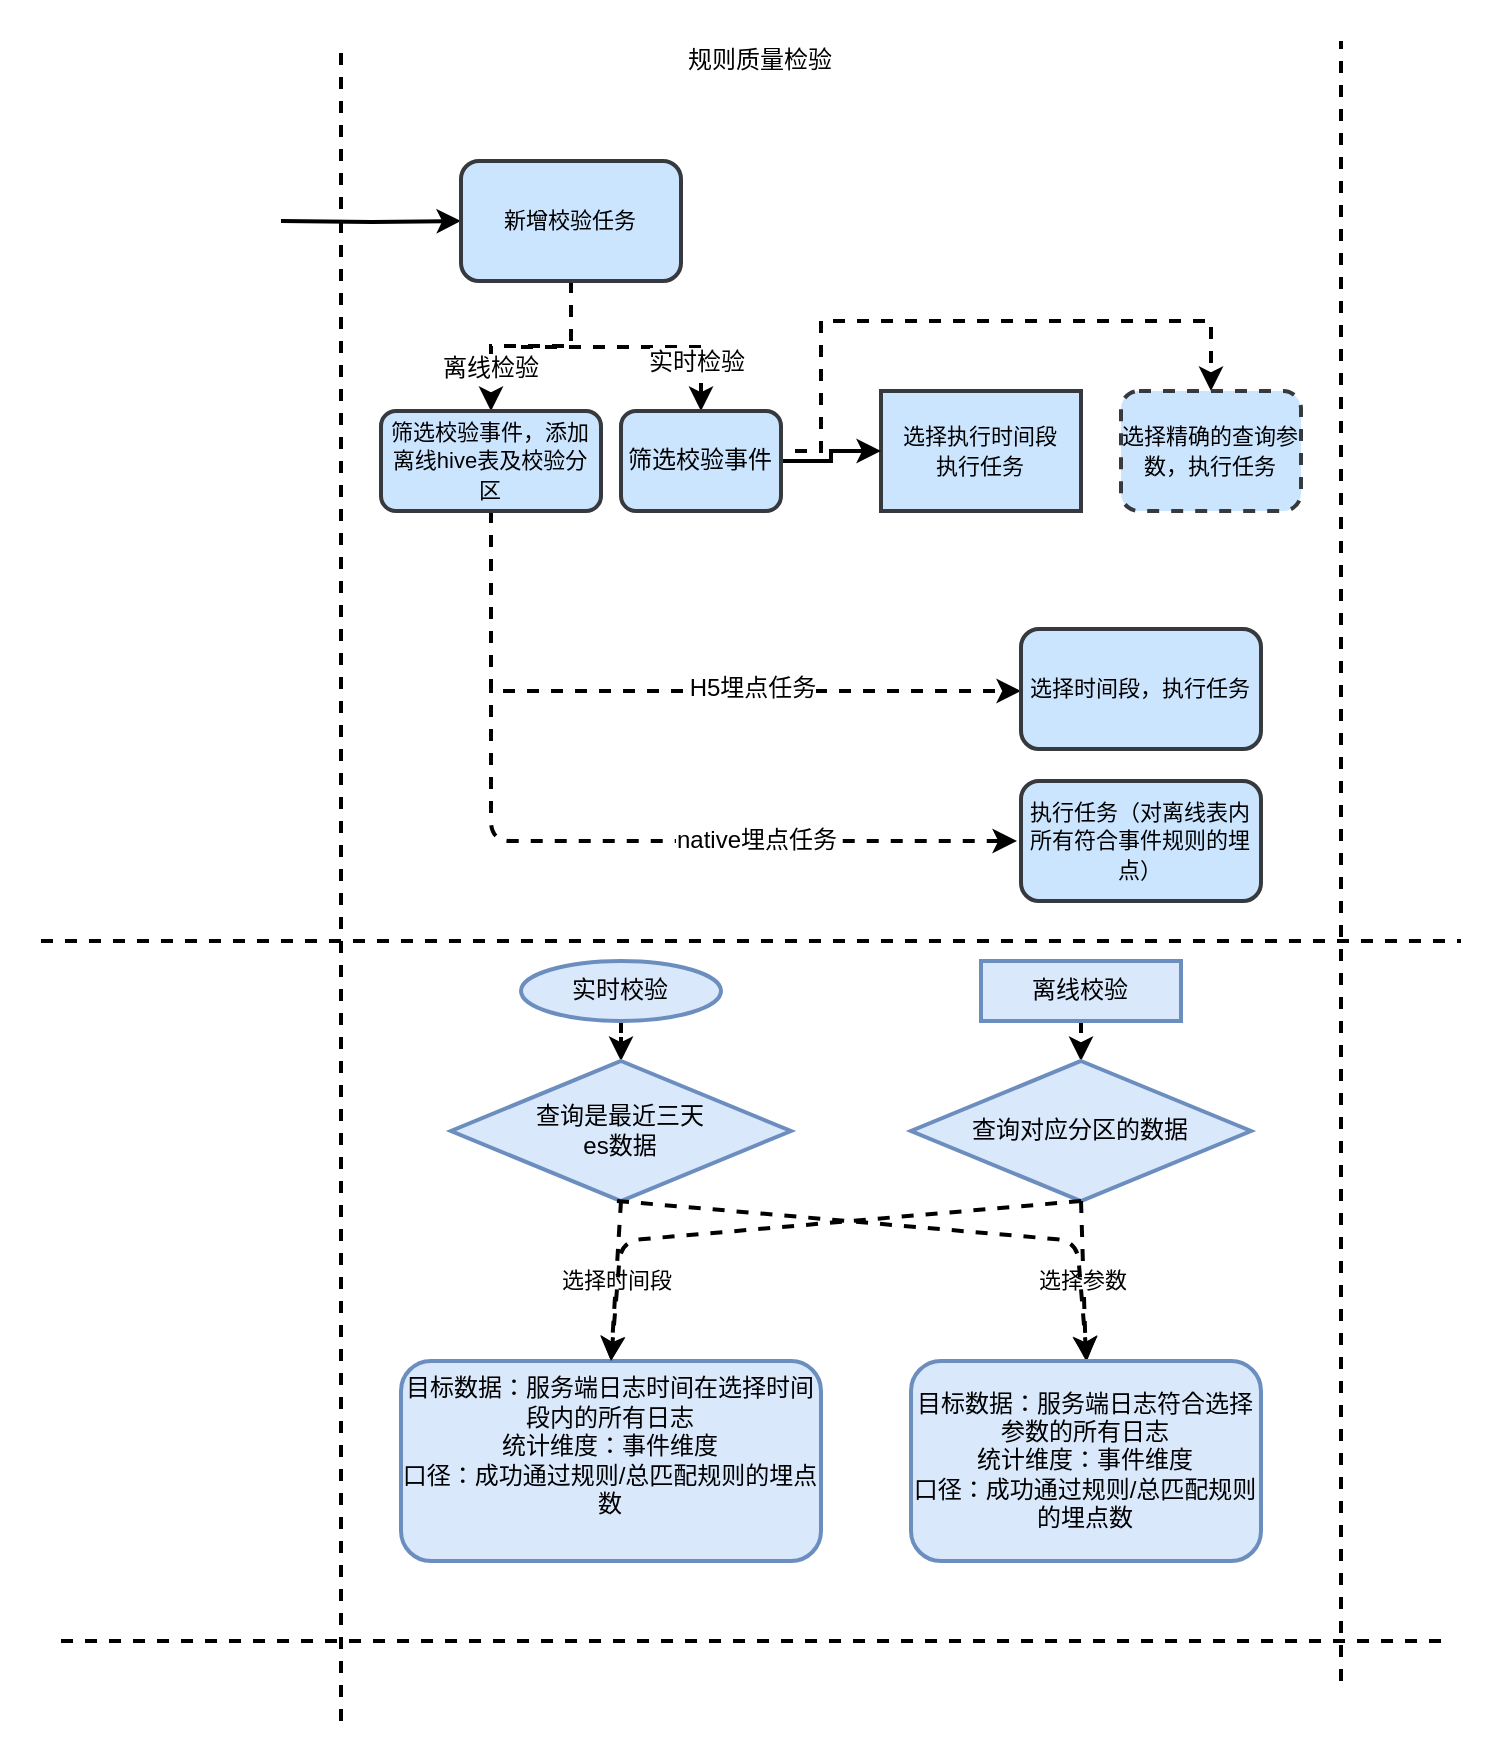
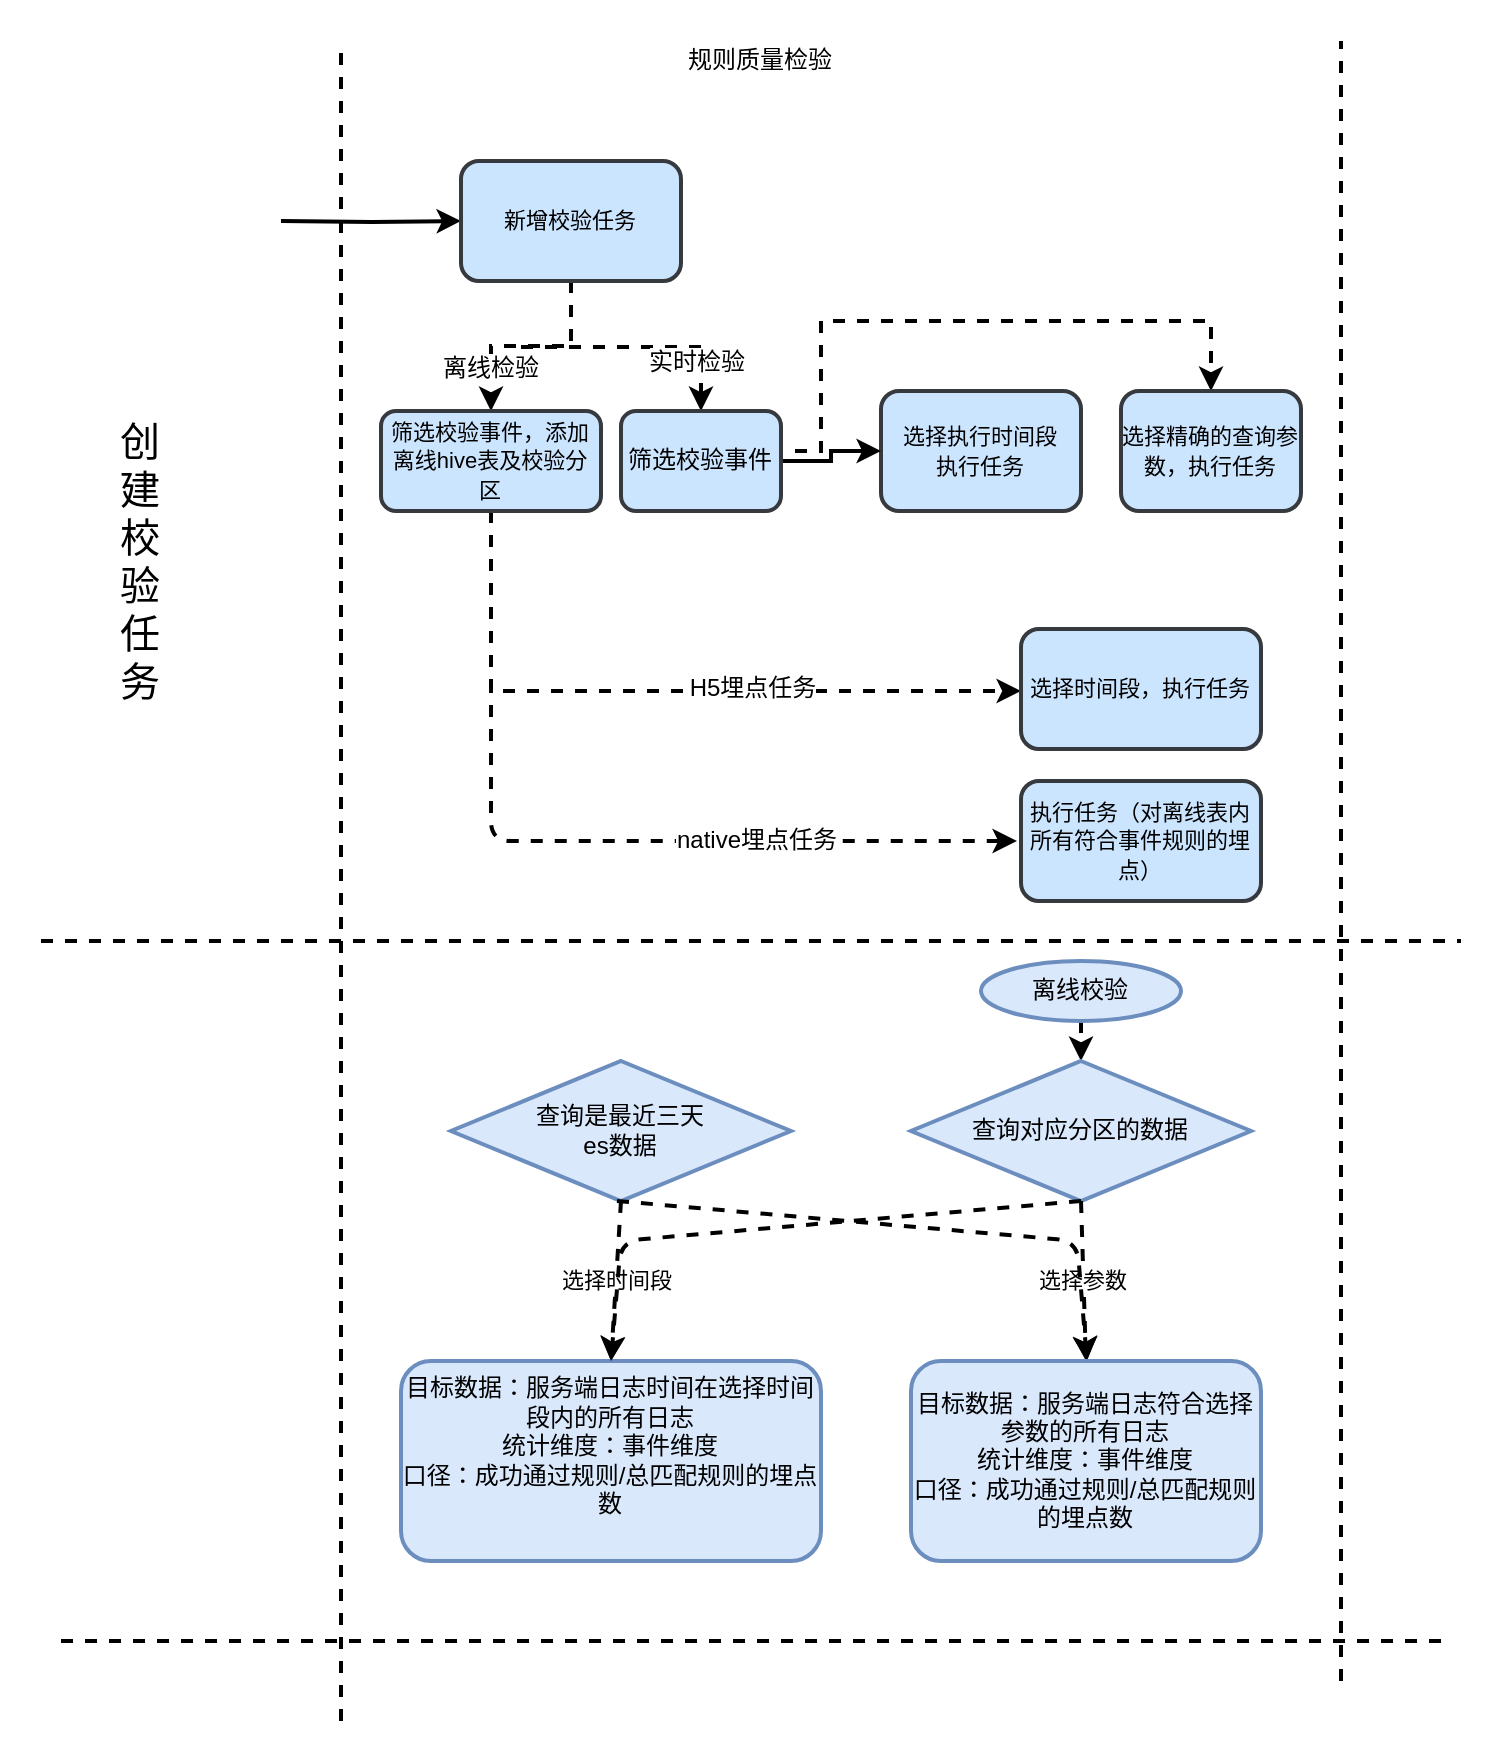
node "选择执行时间段 执行任务": shape rectangle -> rounded rectangle
node "选择精确的查询参数，执行任务": style dashed -> solid
node "创建校验任务": added
node "实时校验": removed
node "离线校验": shape rectangle -> ellipse
edge "实时校验" -> "查询是最近三天 es数据": removed
